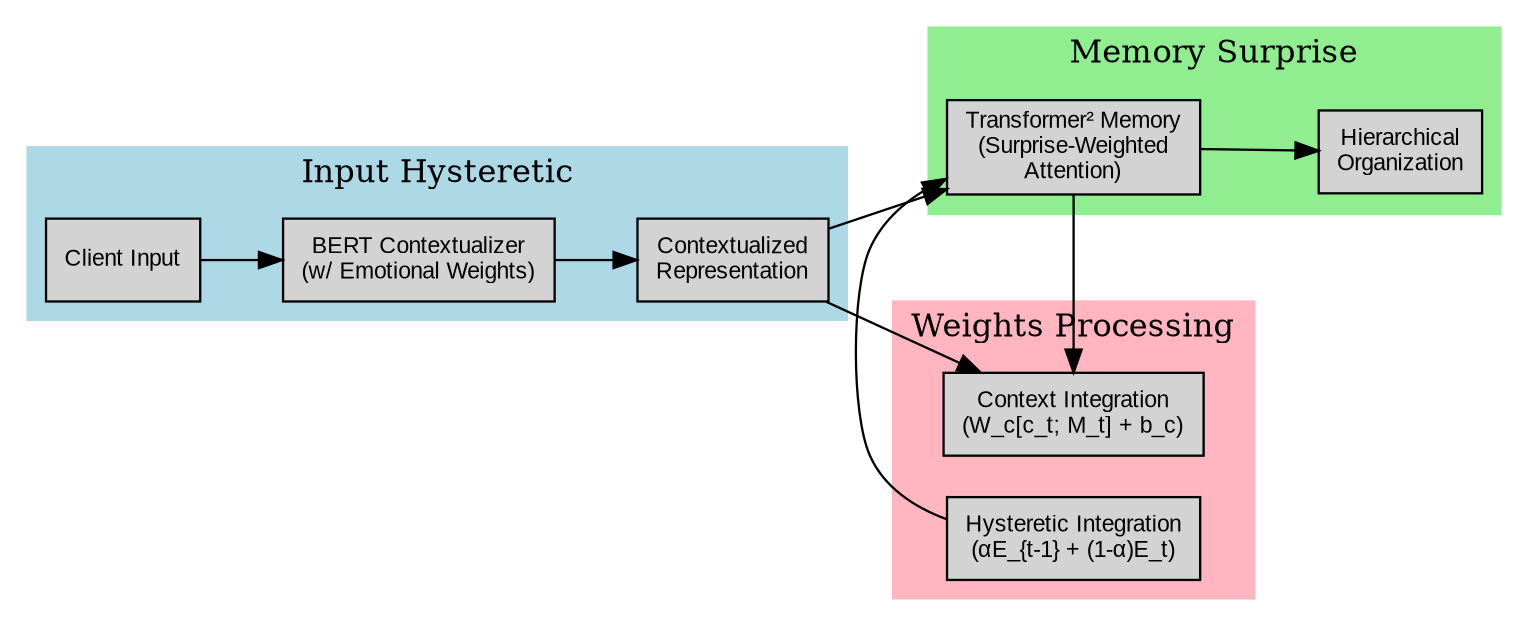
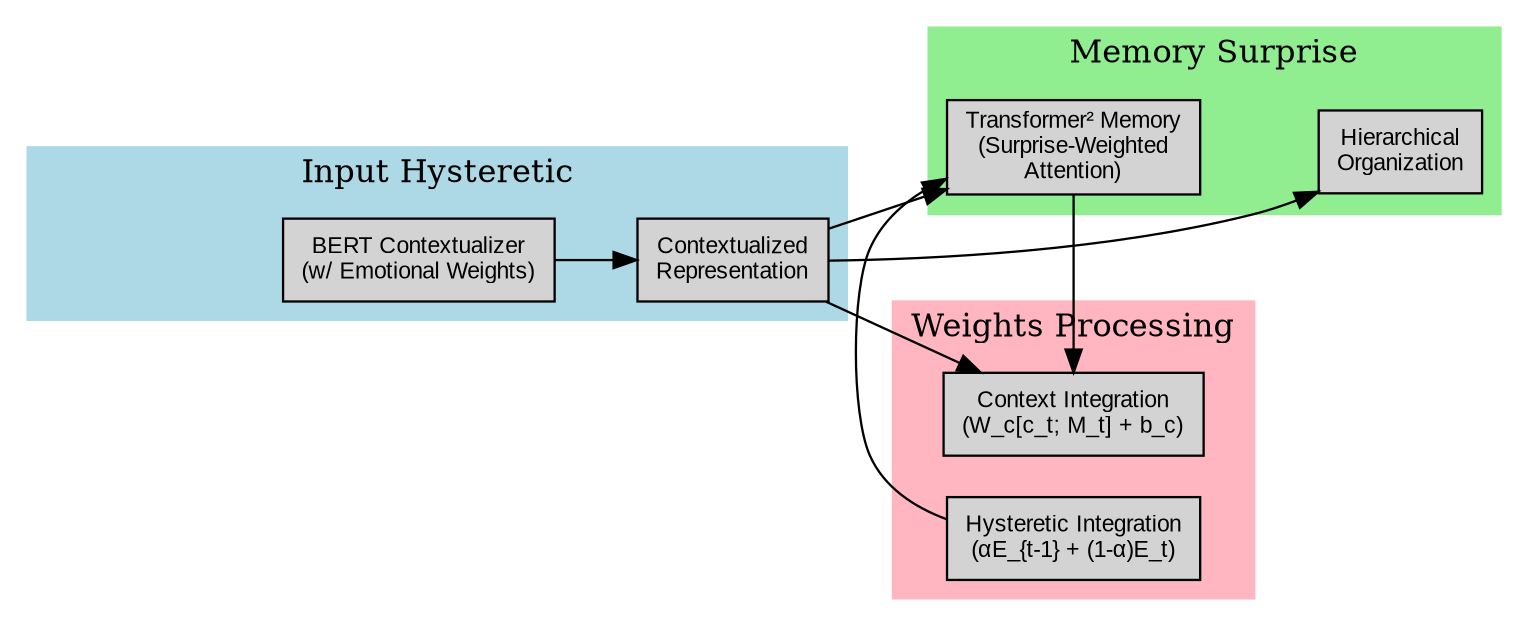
edge "Transformer² Memory (Surprise-Weighted Attention)" -> "Hierarchical Organization": now "Contextualized Representation" -> "Hierarchical Organization"
node "Client Input": removed
